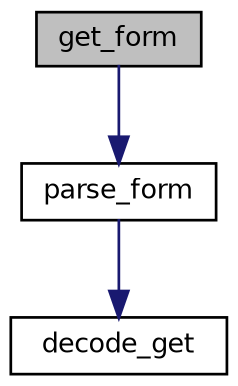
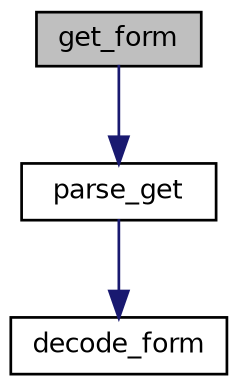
node "parse_form": label "parse_form" -> "parse_get"
node "decode_get": label "decode_get" -> "decode_form"
